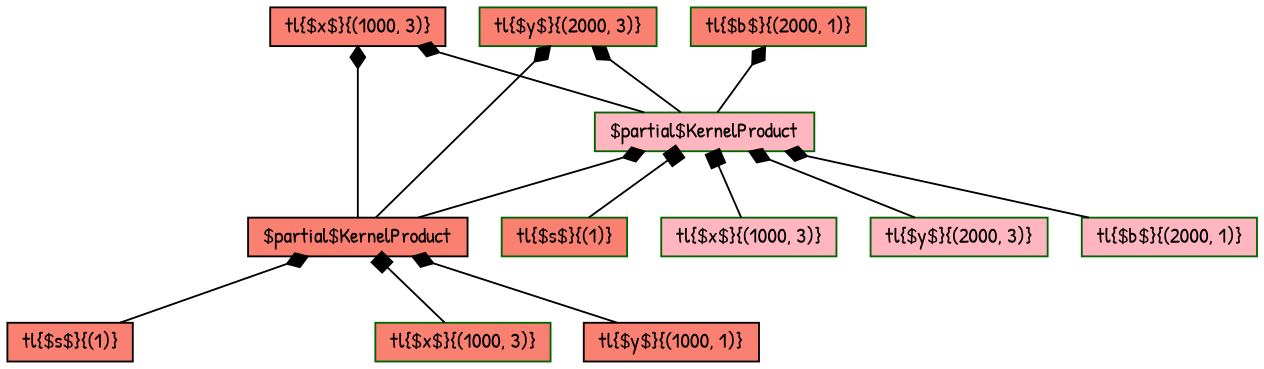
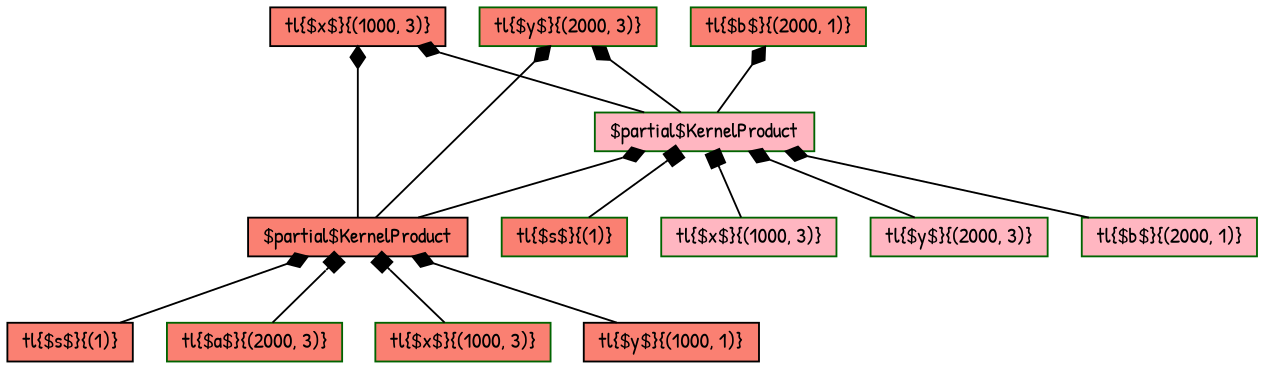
node "tl{$a$}{(2000, 3)}": added
